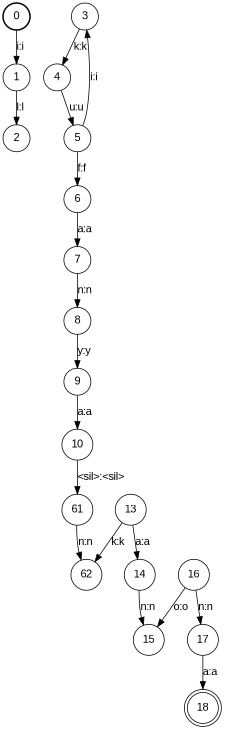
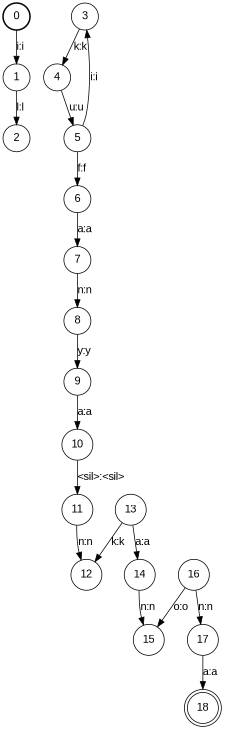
node "61": label "61" -> "11"
node "62": label "62" -> "12"
